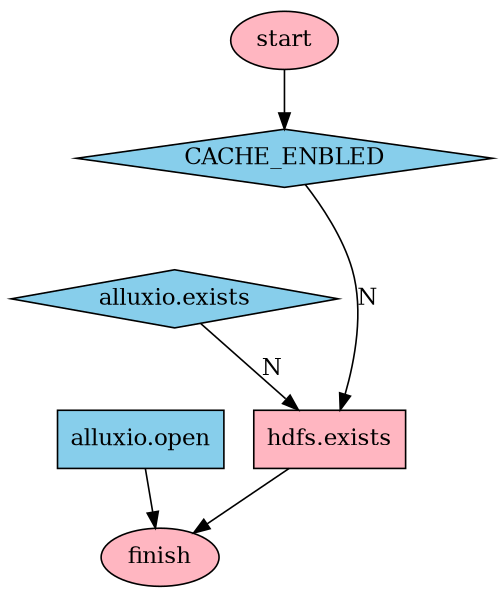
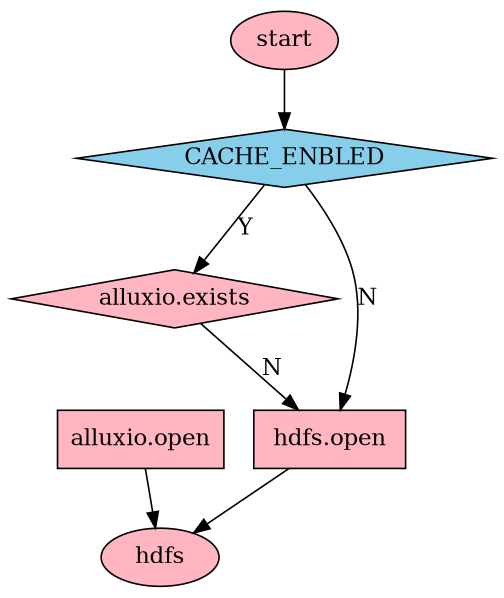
edge "CACHE_ENBLED" -> "alluxio.exists": added, label "Y"
node "alluxio.exists": fillcolor skyblue -> lightpink
node "alluxio.open": fillcolor skyblue -> lightpink
node "hdfs.exists": label "hdfs.exists" -> "hdfs.open"
node "finish": label "finish" -> "hdfs"
